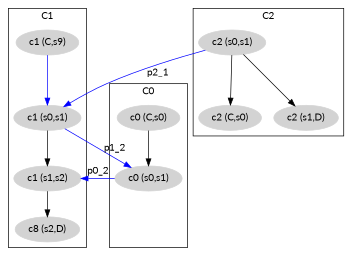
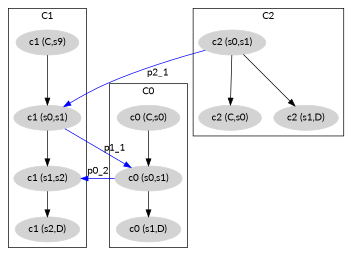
edge "c1 (C,s9)" -> "c1 (s0,s1)": color blue -> black
edge "c1 (s0,s1)" -> "c0 (s0,s1)": label "p1_2" -> "p1_1"
node "c8 (s2,D)": label "c8 (s2,D)" -> "c1 (s2,D)"
node "c0 (s1,D)": added
